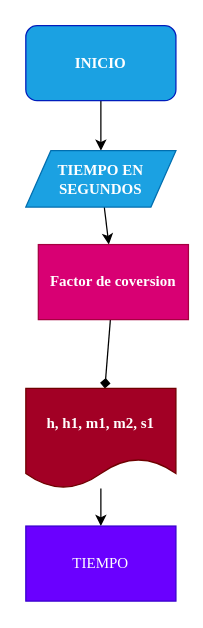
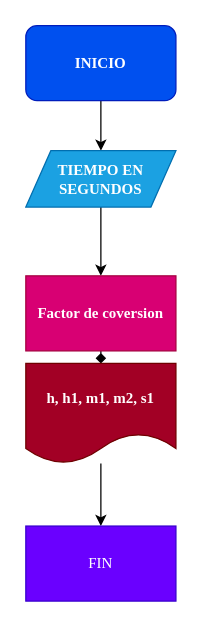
node "INICIO": fillcolor #1ba1e2 -> #0050ef
node "Factor de coversion": moved (113, 282) -> (101, 313)
node "h, h1, m1, m2, s1": moved (101, 438) -> (101, 413)
node "TIEMPO": label "TIEMPO" -> "FIN"
